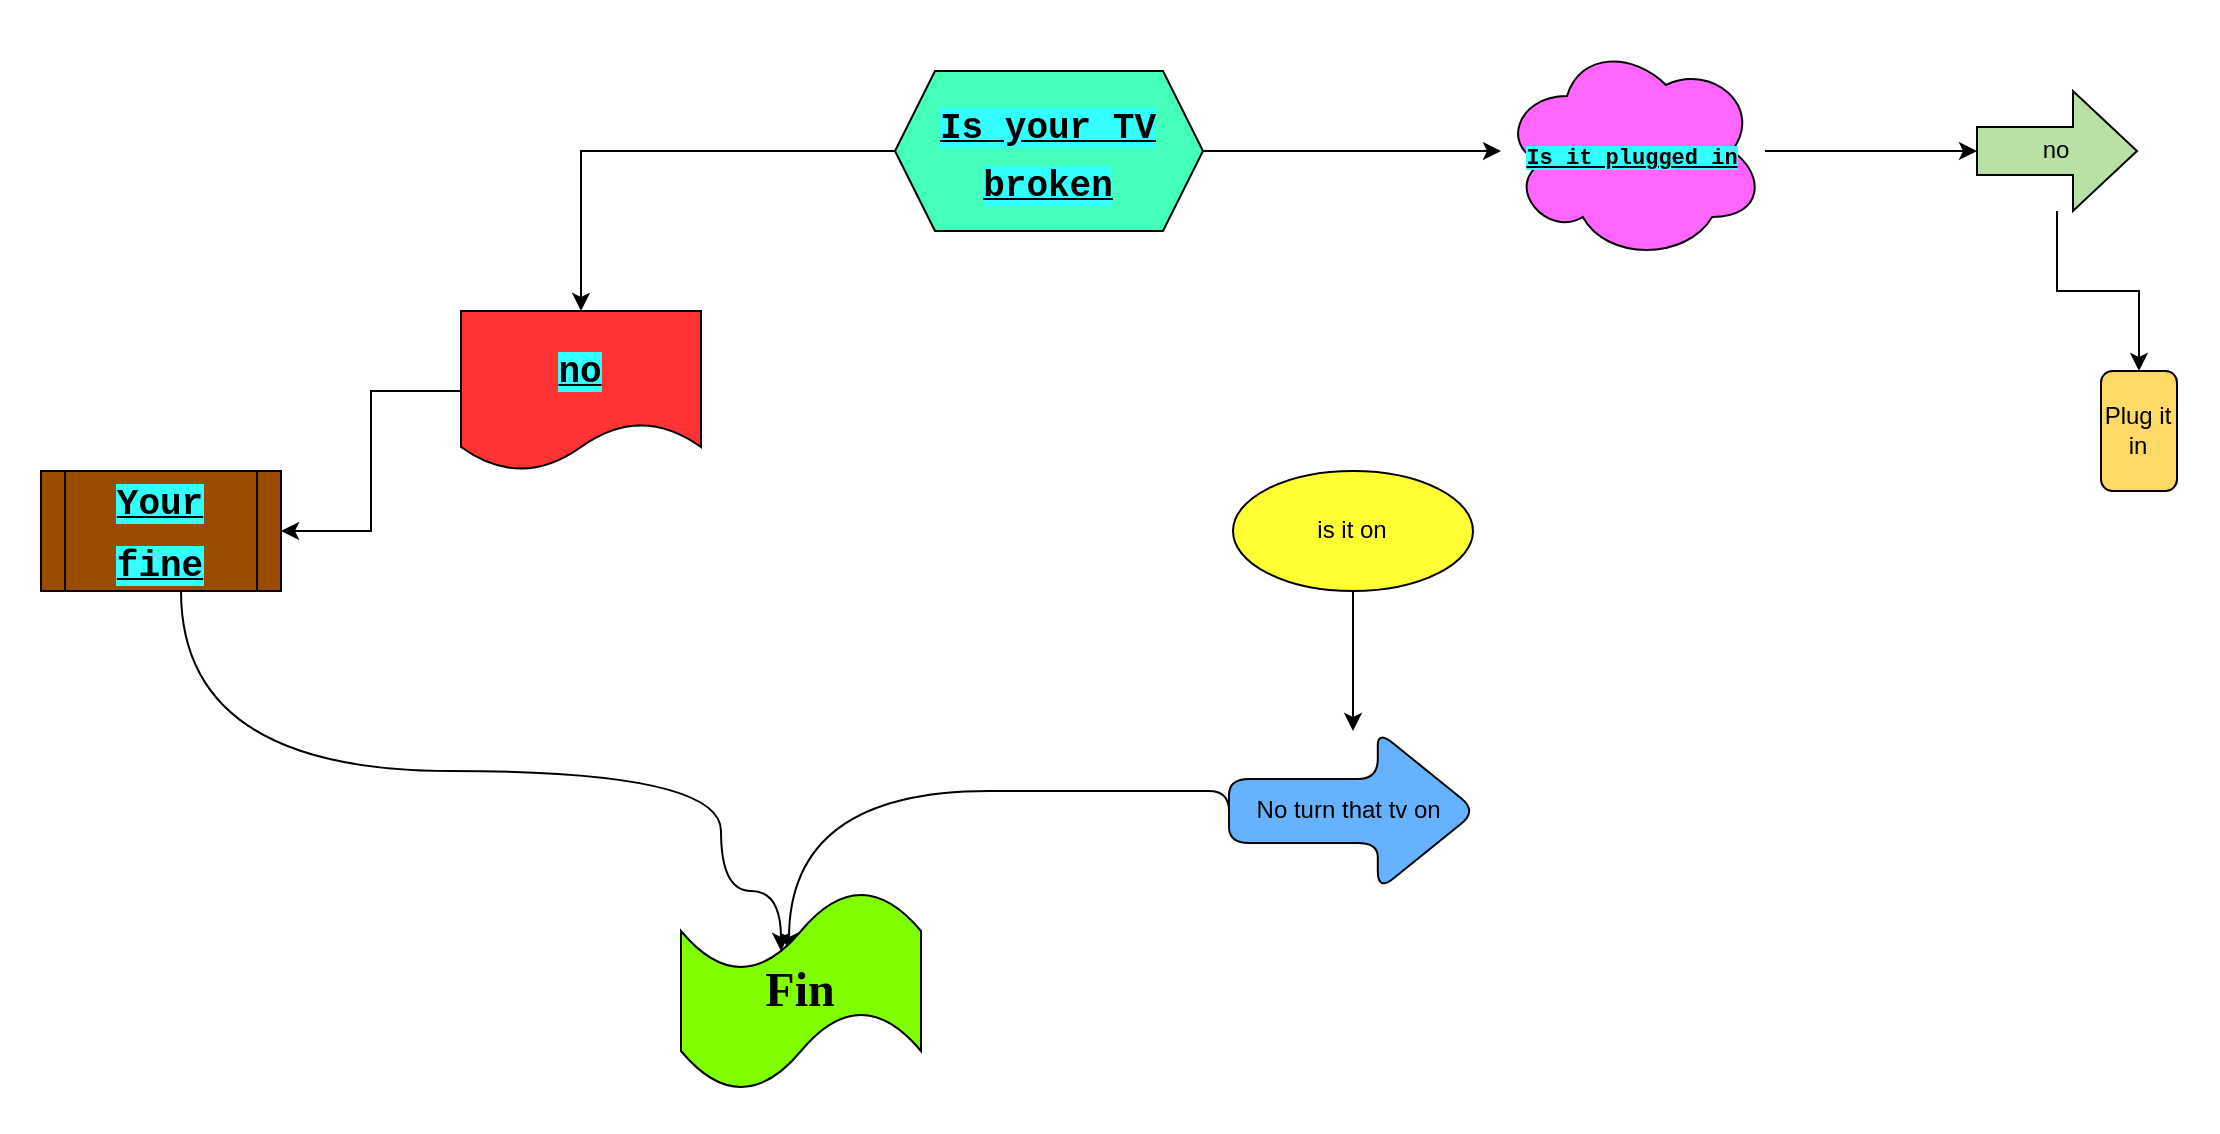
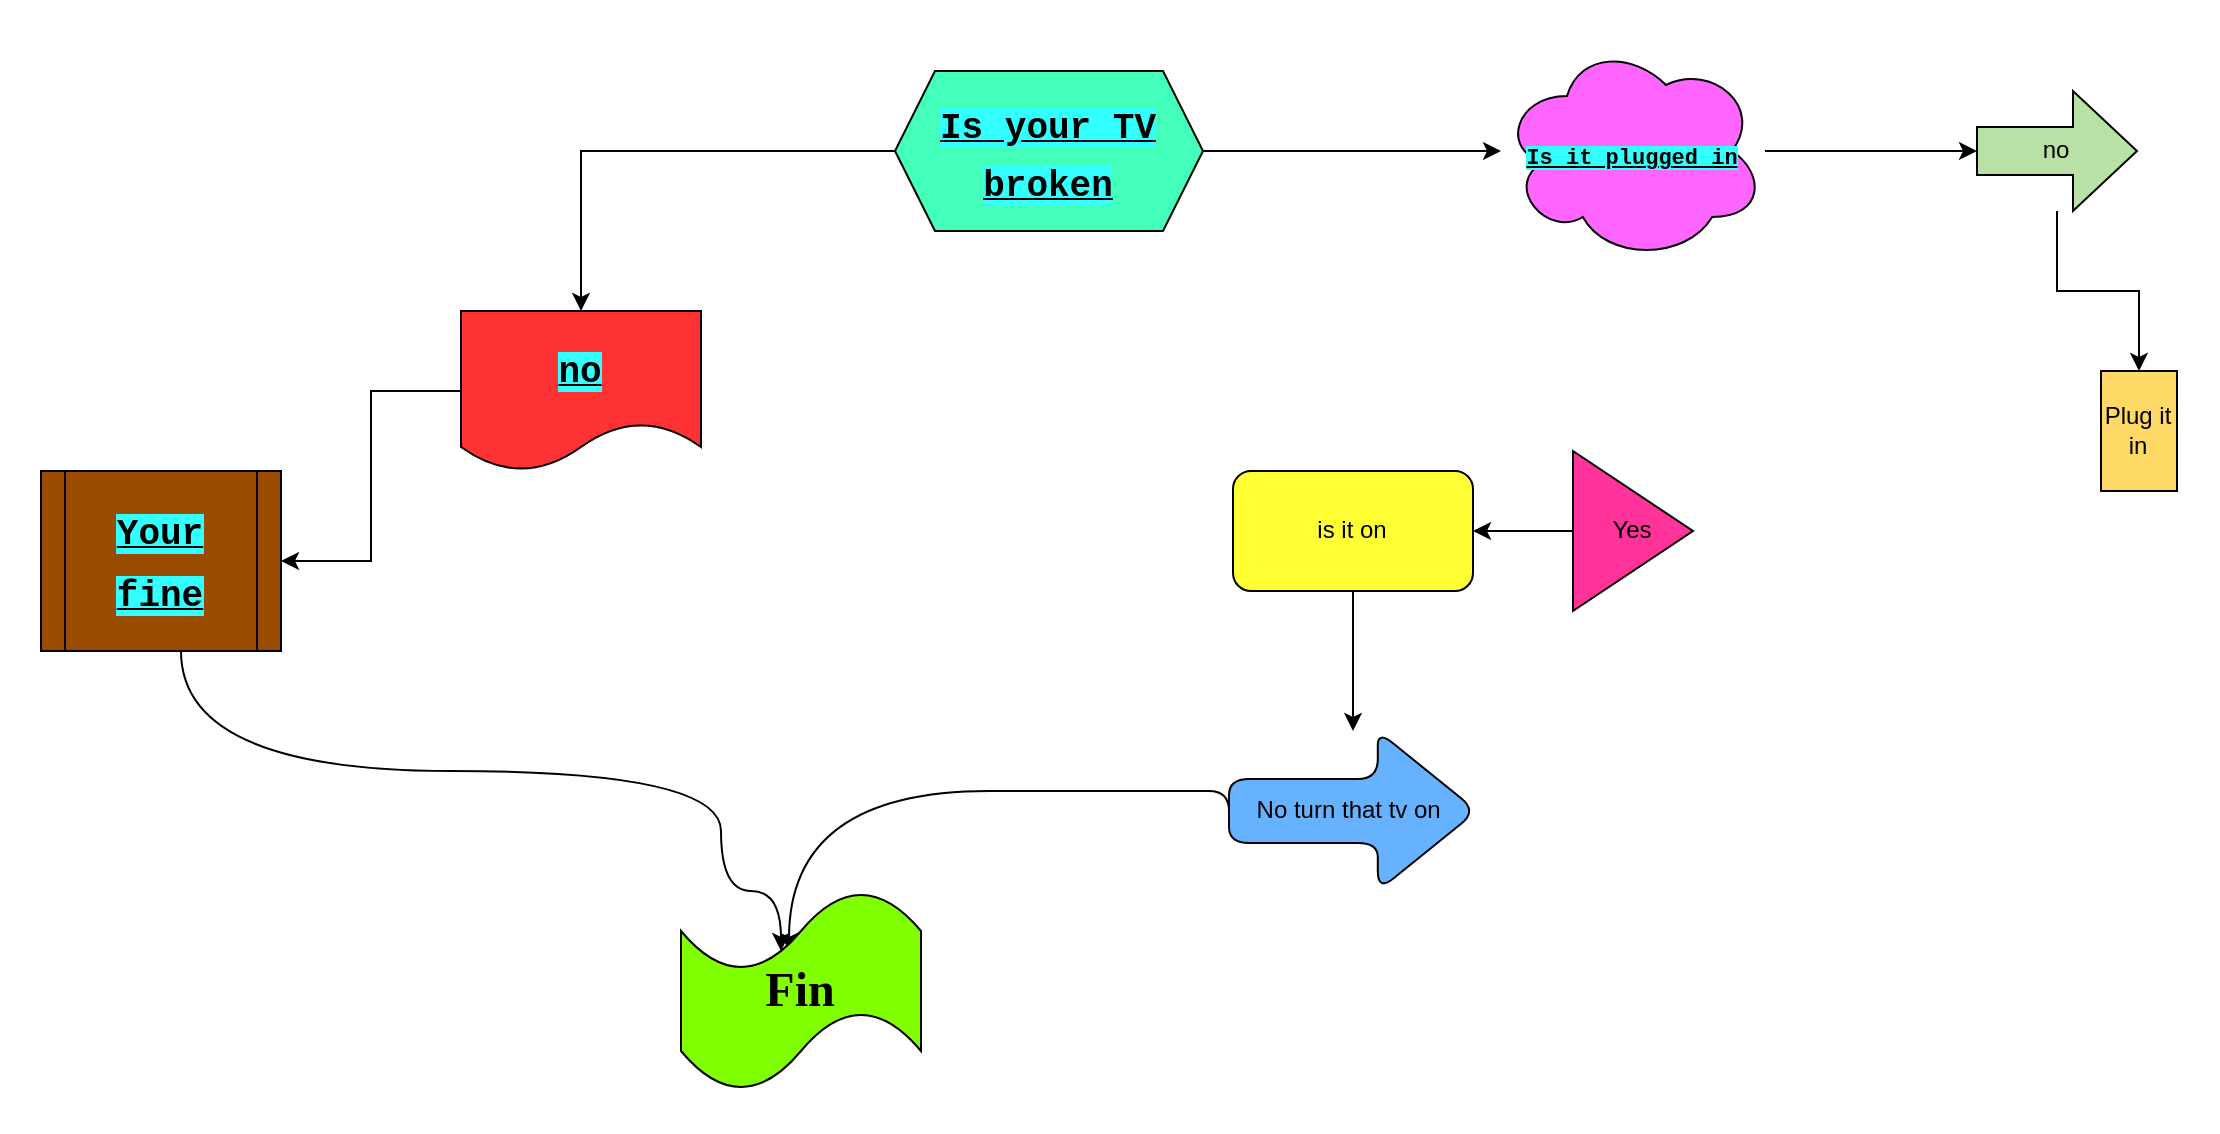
node "Plug it in": shape rounded rectangle -> rectangle
node "Your fine": size 240x120 -> 240x180
node "is it on": shape ellipse -> rounded rectangle
edge "Yes" -> "is it on": added
node "Yes": added
